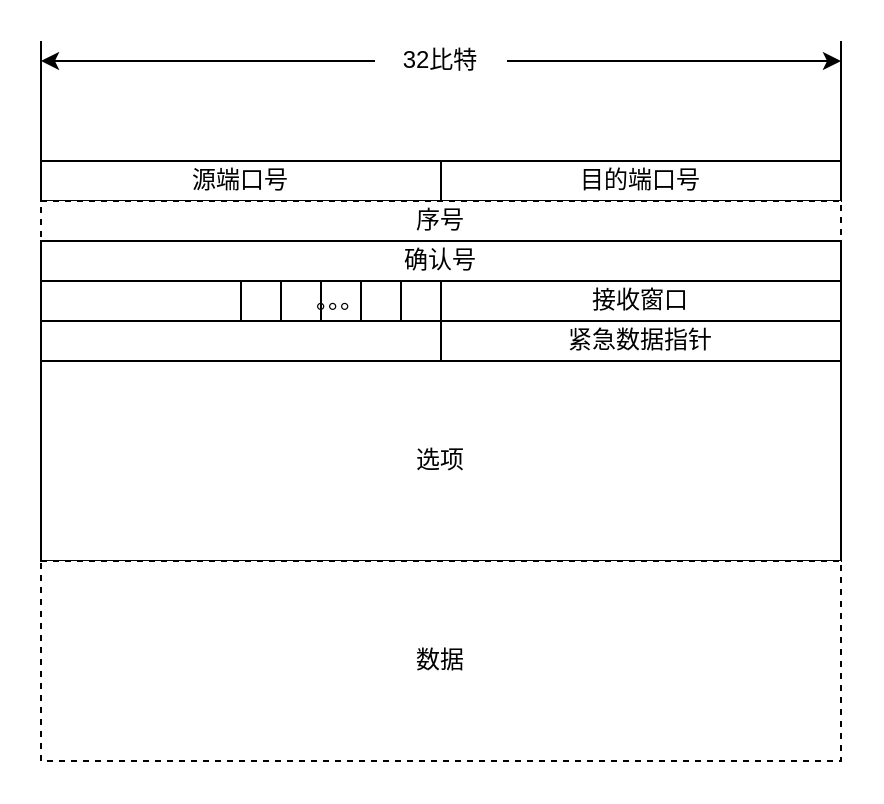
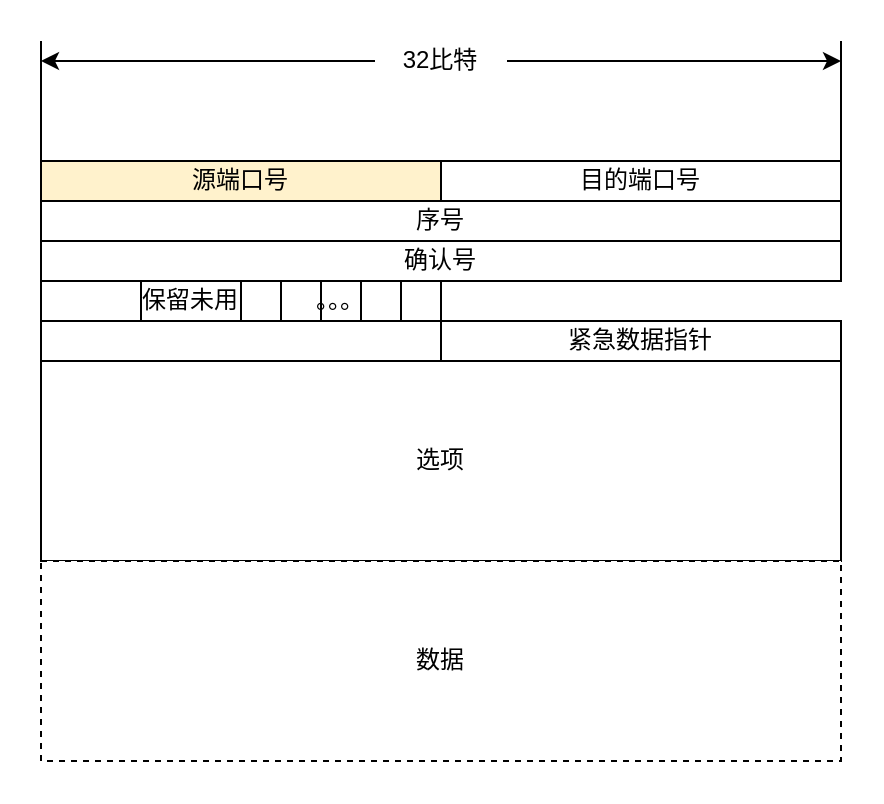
node "源端口号": fillcolor #ffffff -> #fff2cc
node "序号": style dashed -> solid
node "保留未用": added
node "接收窗口": removed
